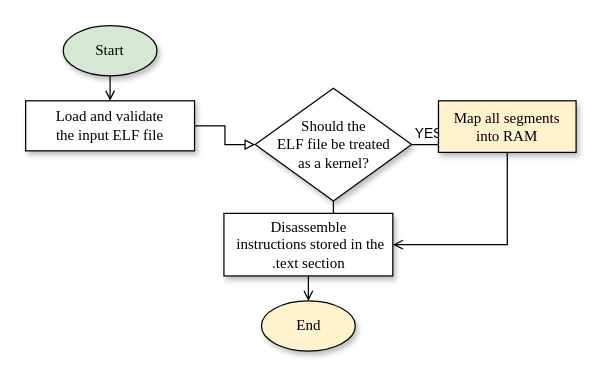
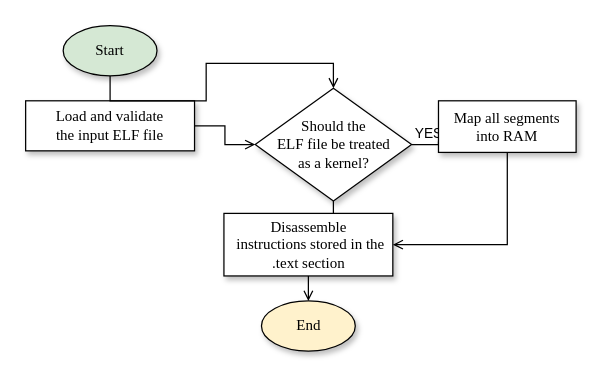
edge "Start" -> "Load and validate the input ELF file": now "Start" -> "Should the ELF file be treated as a kernel?"
node "Map all segments into RAM": fillcolor #fff2cc -> #ffffff
edge "Load and validate the input ELF file" -> "Should the ELF file be treated as a kernel?": arrowhead block -> open
